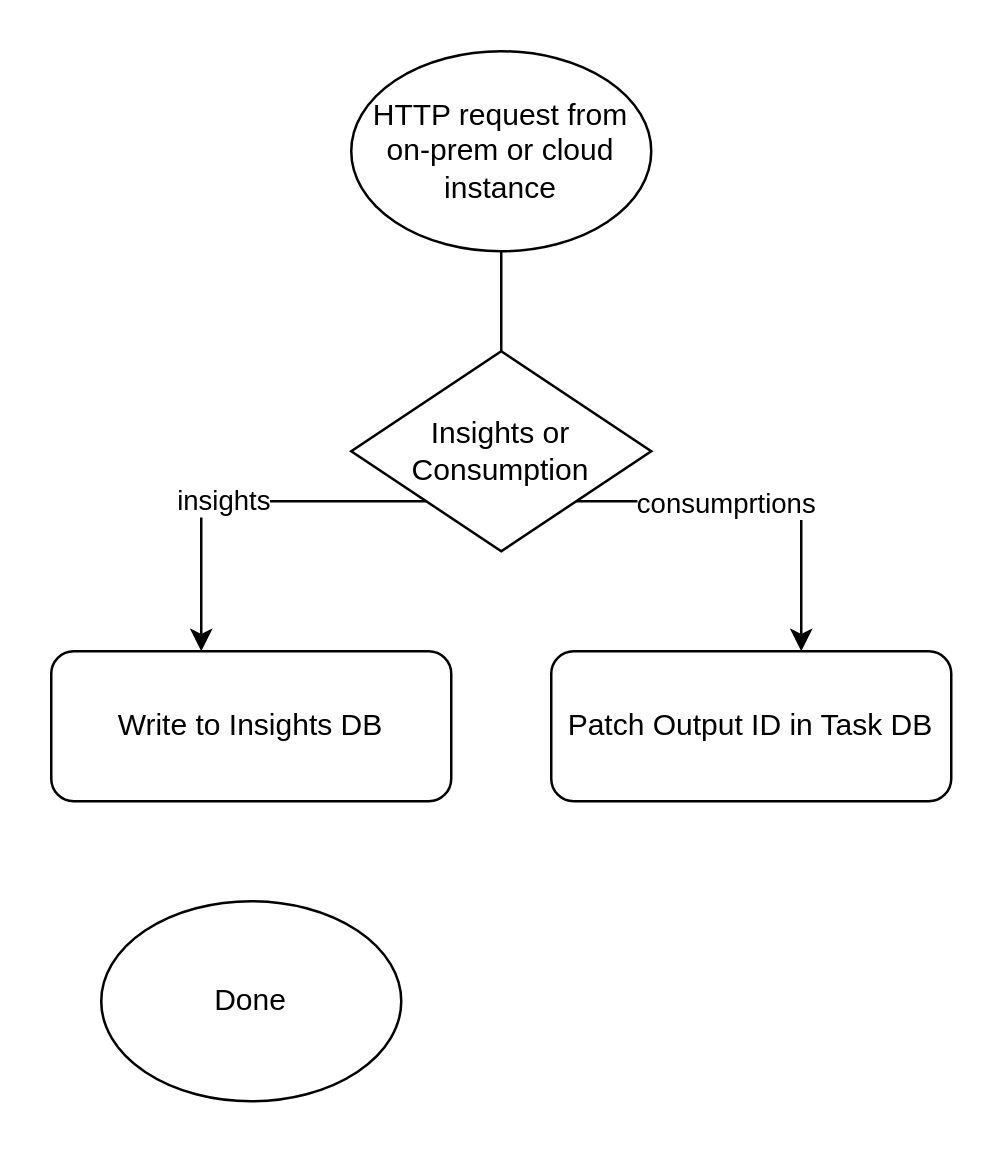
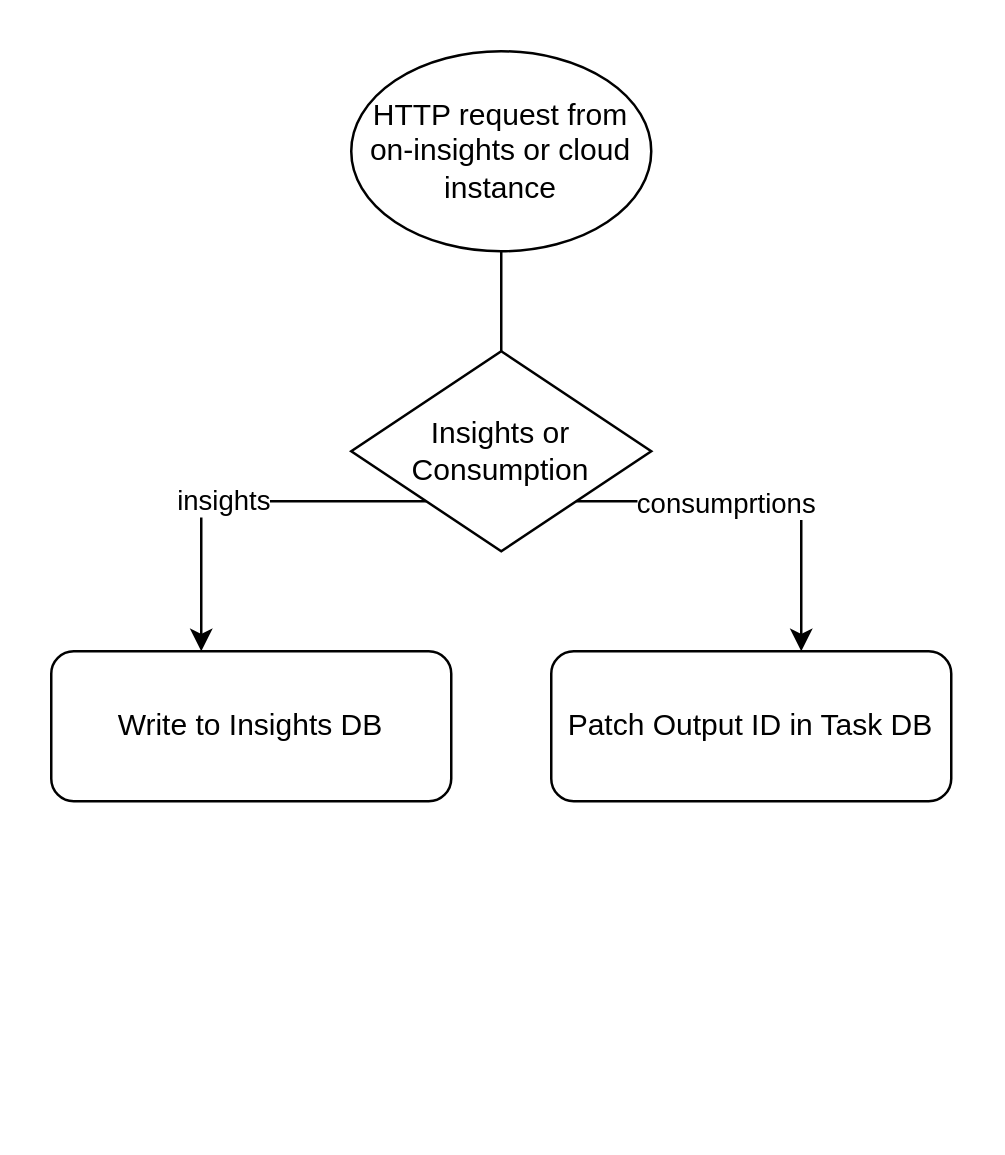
node "HTTP request from on-prem or cloud instance": label "HTTP request from on-prem or cloud instance" -> "HTTP request from on-insights or cloud instance"
node "Done": removed
